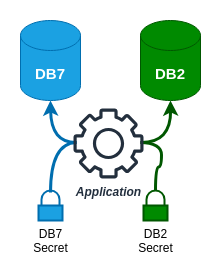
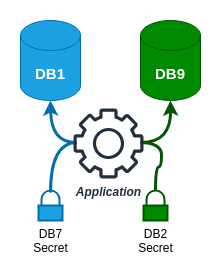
node "DB7": label "DB7" -> "DB1"
node "DB2": label "DB2" -> "DB9"
